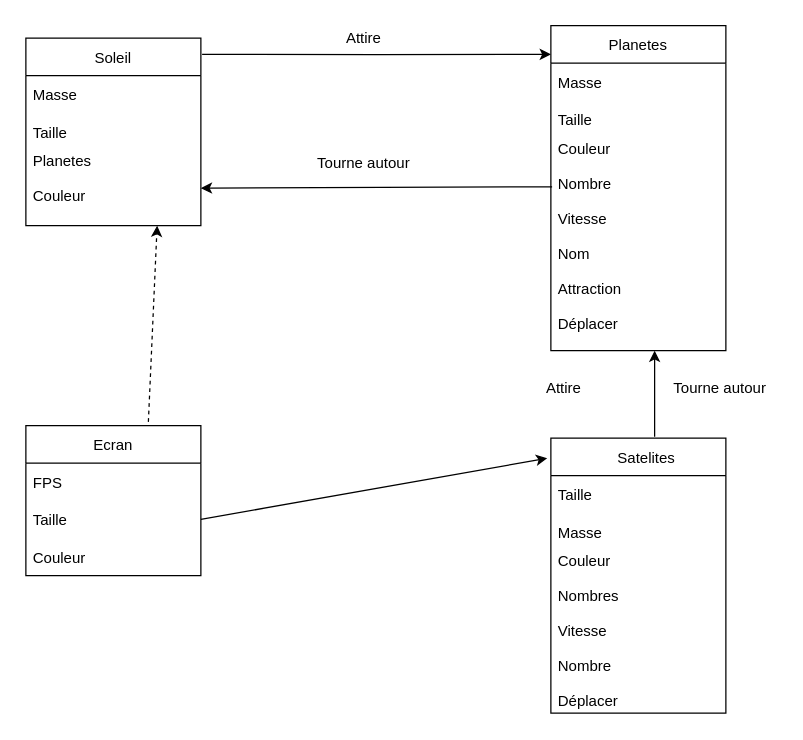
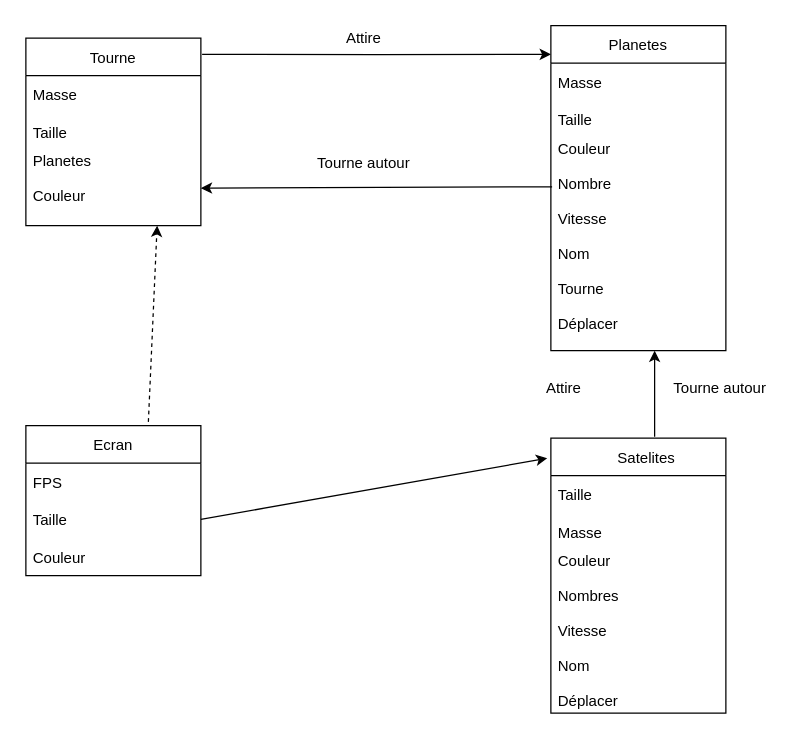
node "Soleil": label "Soleil" -> "Tourne"
node "Couleur Nombre Vitesse Nom Attraction Déplacer": label "Couleur Nombre Vitesse Nom Attraction Déplacer" -> "Couleur Nombre Vitesse Nom Tourne Déplacer"
node "Couleur Nombres Vitesse Nombre Déplacer": label "Couleur Nombres Vitesse Nombre Déplacer" -> "Couleur Nombres Vitesse Nom Déplacer"
